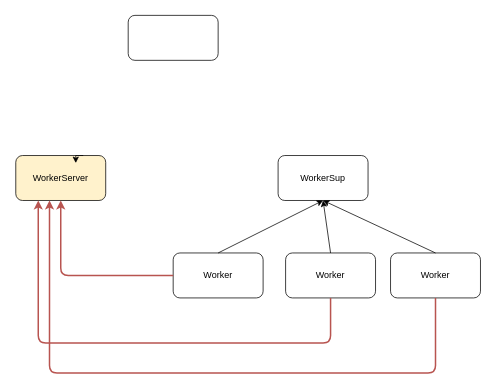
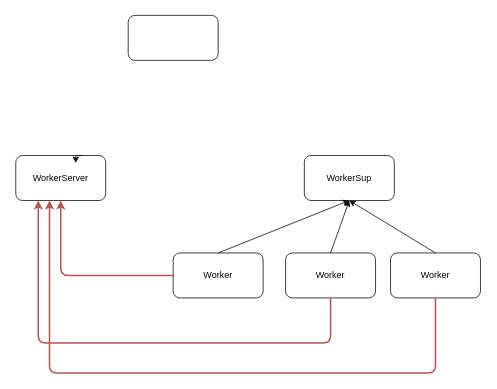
node "WorkerServer": fillcolor #fff2cc -> #ffffff
node "WorkerSup": moved (323, 178) -> (349, 178)
